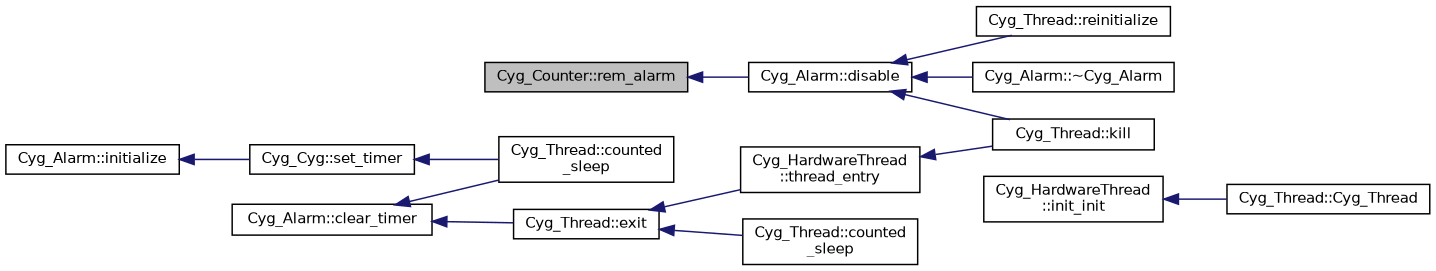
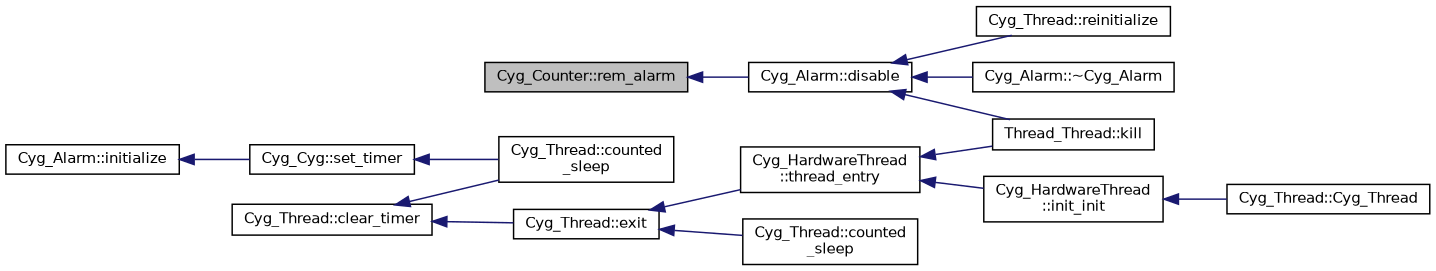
node "Cyg_Thread::kill": label "Cyg_Thread::kill" -> "Thread_Thread::kill"
edge "Cyg_HardwareThread ::init_init" -> "Cyg_HardwareThread ::thread_entry": added
node "Cyg_Alarm::clear_timer": label "Cyg_Alarm::clear_timer" -> "Cyg_Thread::clear_timer"
